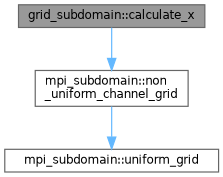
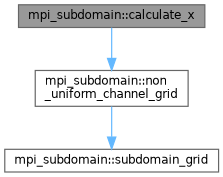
node "grid_subdomain::calculate_x": label "grid_subdomain::calculate_x" -> "mpi_subdomain::calculate_x"
node "mpi_subdomain::uniform_grid": label "mpi_subdomain::uniform_grid" -> "mpi_subdomain::subdomain_grid"
